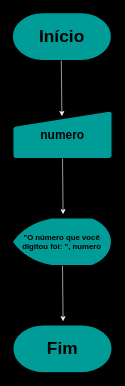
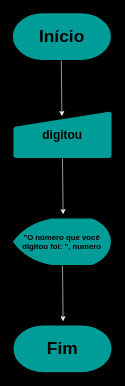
node "numero": label "numero" -> "digitou"
